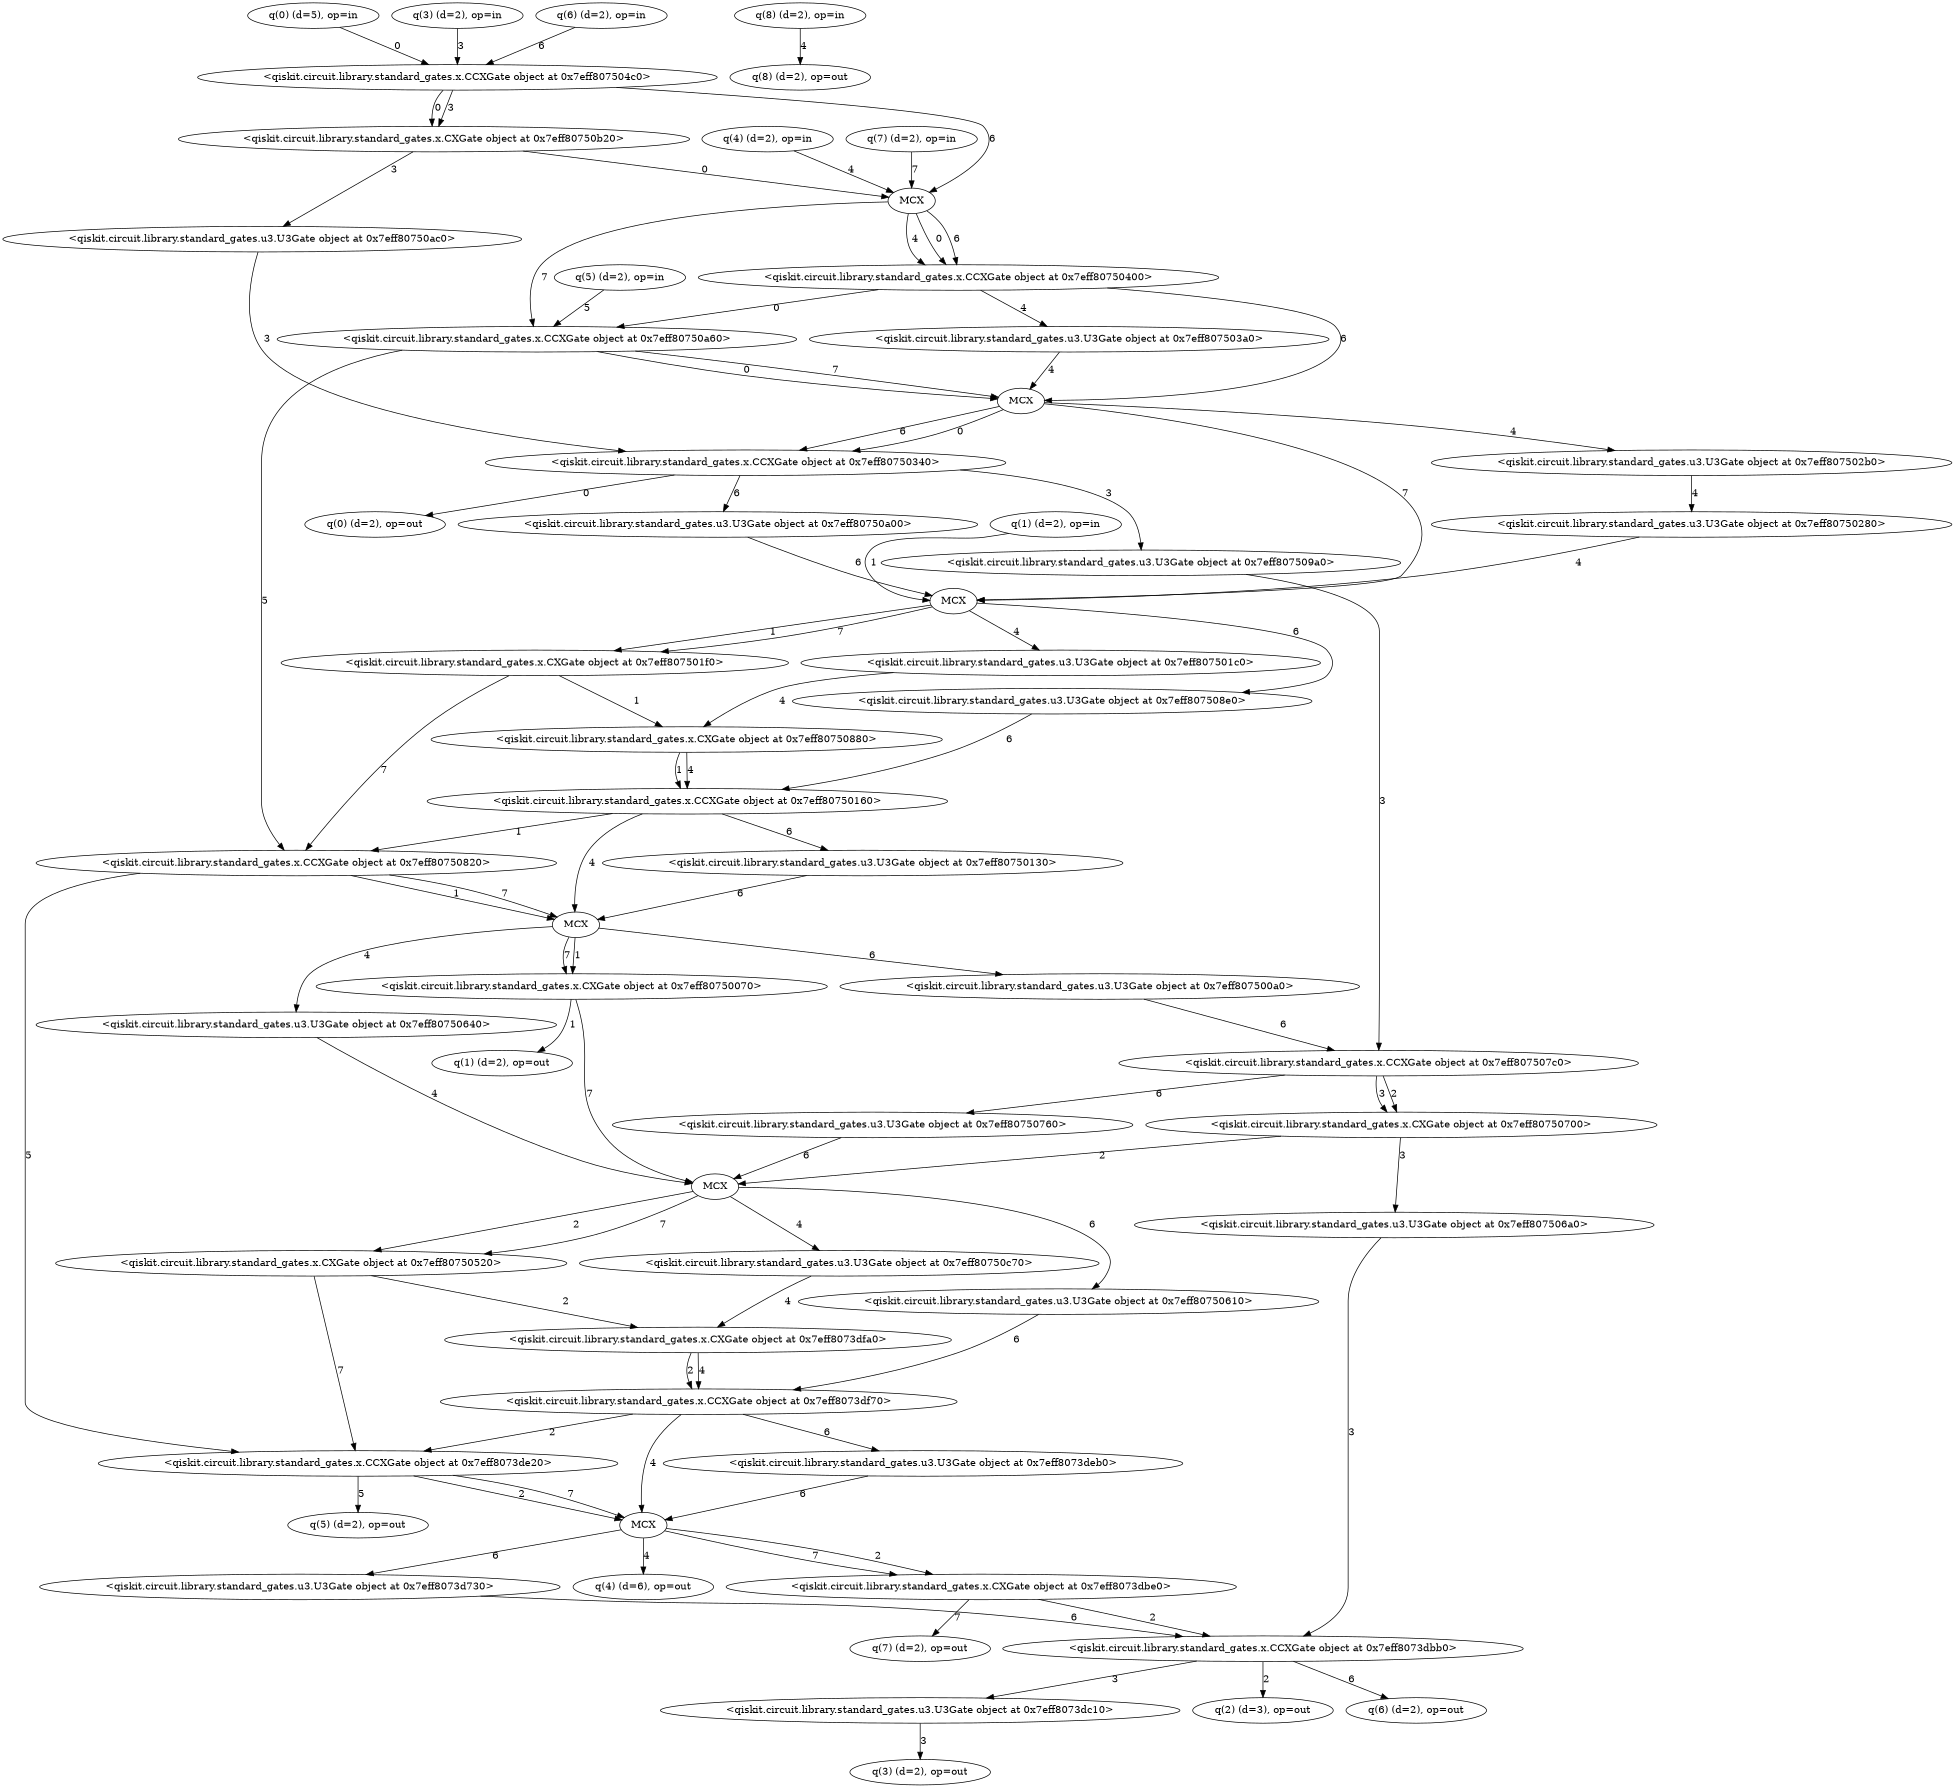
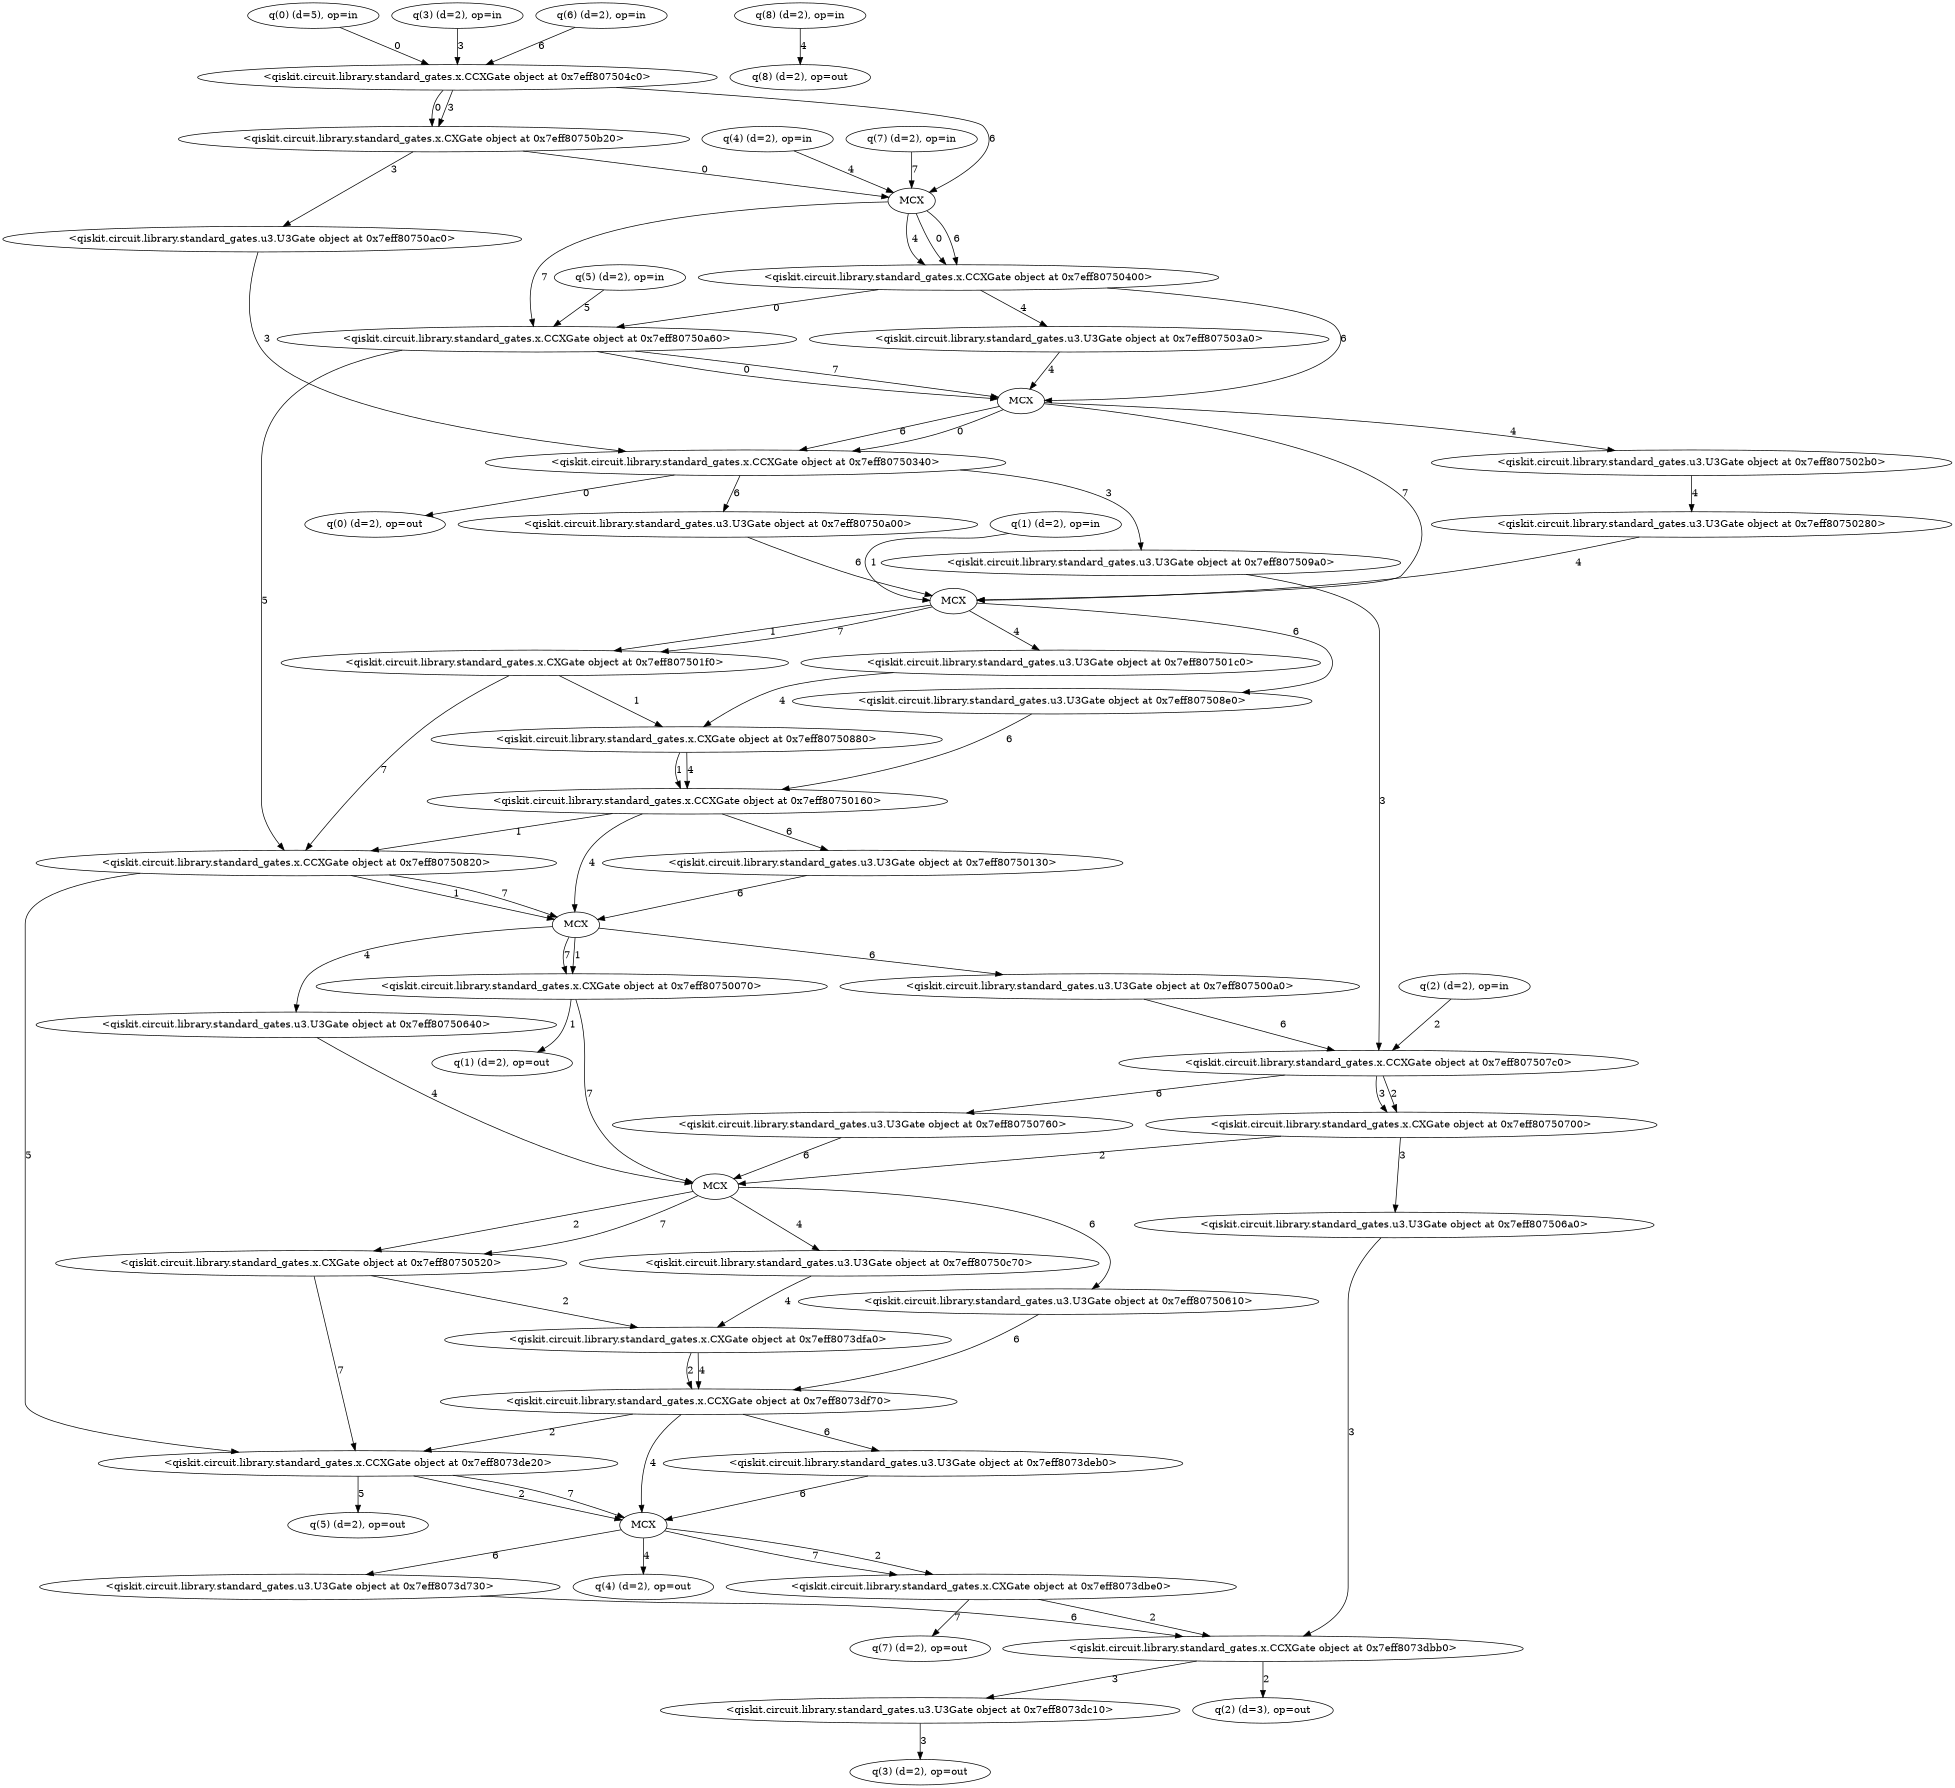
node "q(2) (d=2), op=in": added
node "q(4) (d=6), op=out": label "q(4) (d=6), op=out" -> "q(4) (d=2), op=out"
node "q(6) (d=2), op=out": removed
